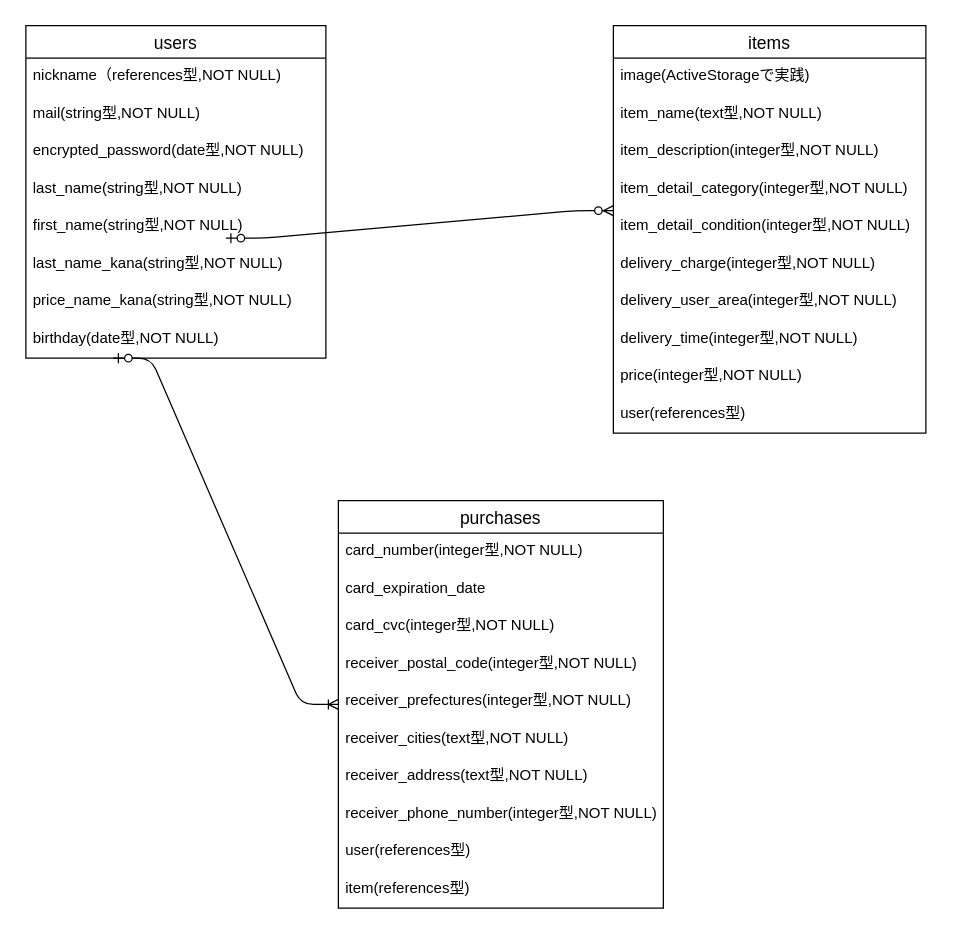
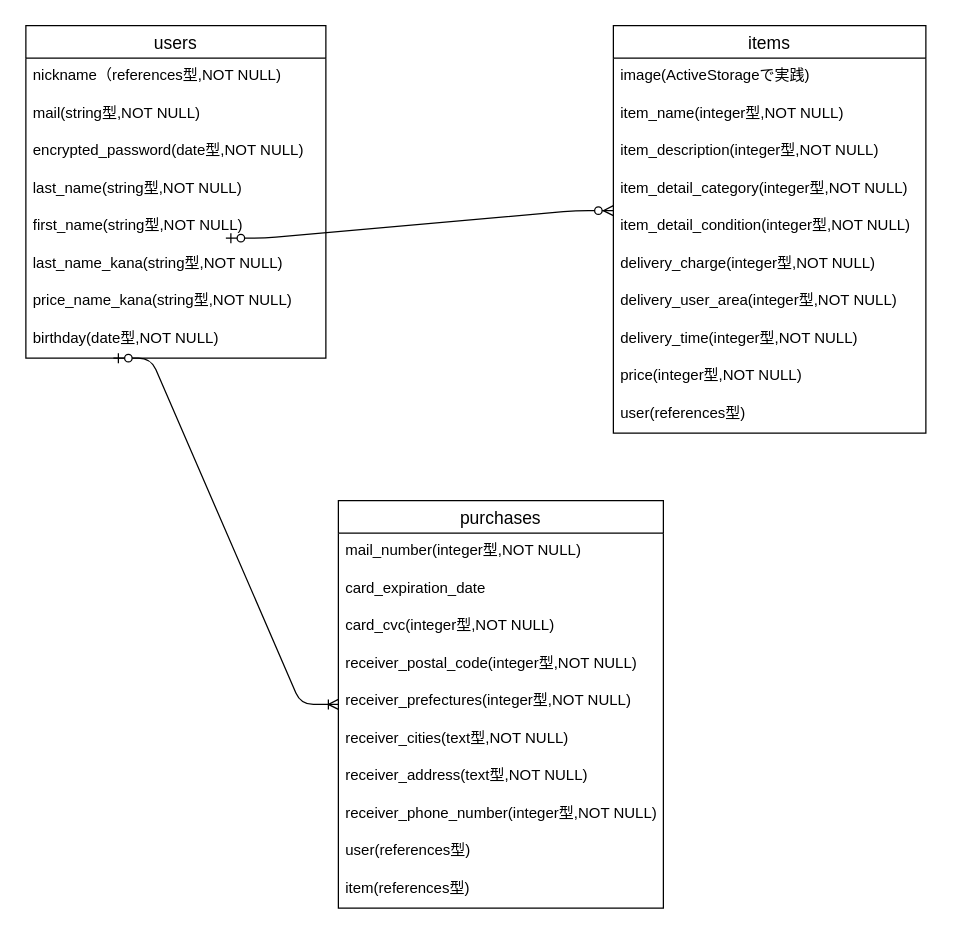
node "item_name(text型,NOT NULL)": label "item_name(text型,NOT NULL)" -> "item_name(integer型,NOT NULL)"
node "card_number(integer型,NOT NULL)": label "card_number(integer型,NOT NULL)" -> "mail_number(integer型,NOT NULL)"
